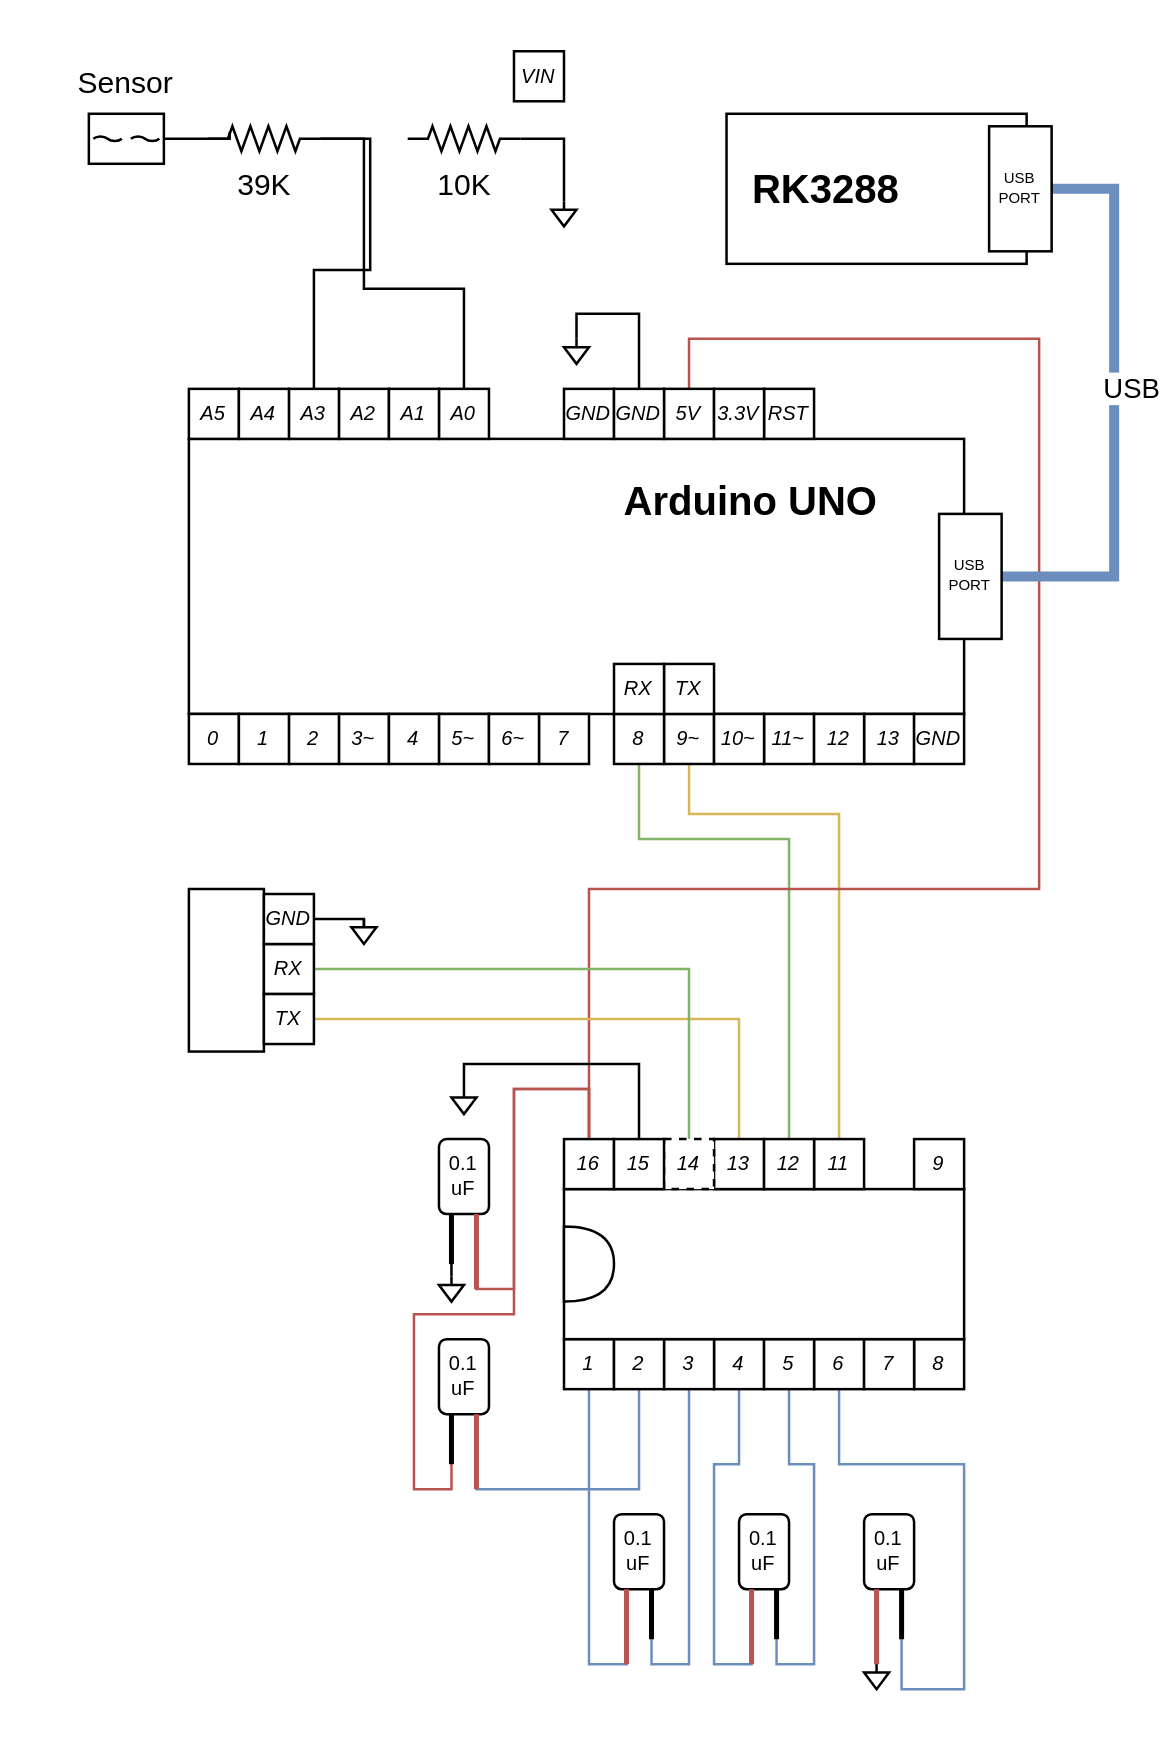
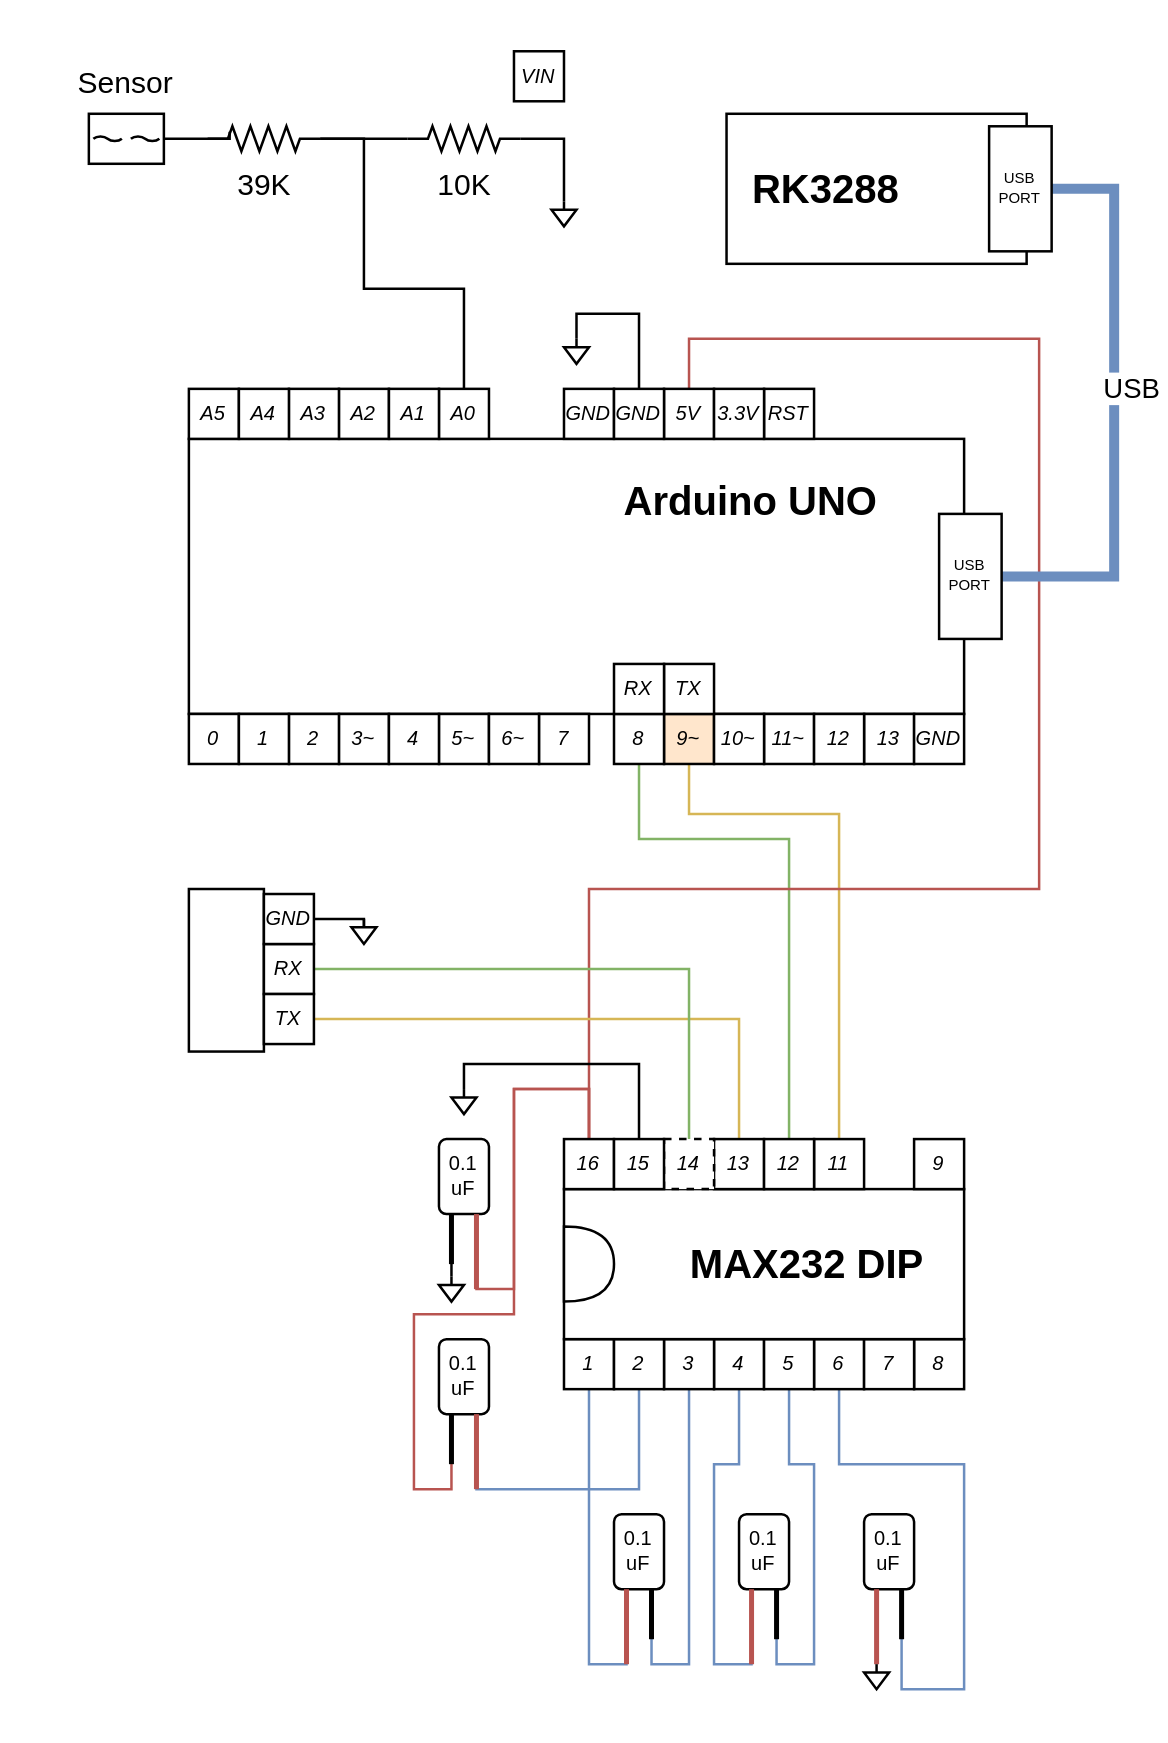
edge "39K" -- "A3": now "39K" -- "10K"
node "9~": fillcolor #ffffff -> #ffe6cc
node "MAX232 DIP": added
